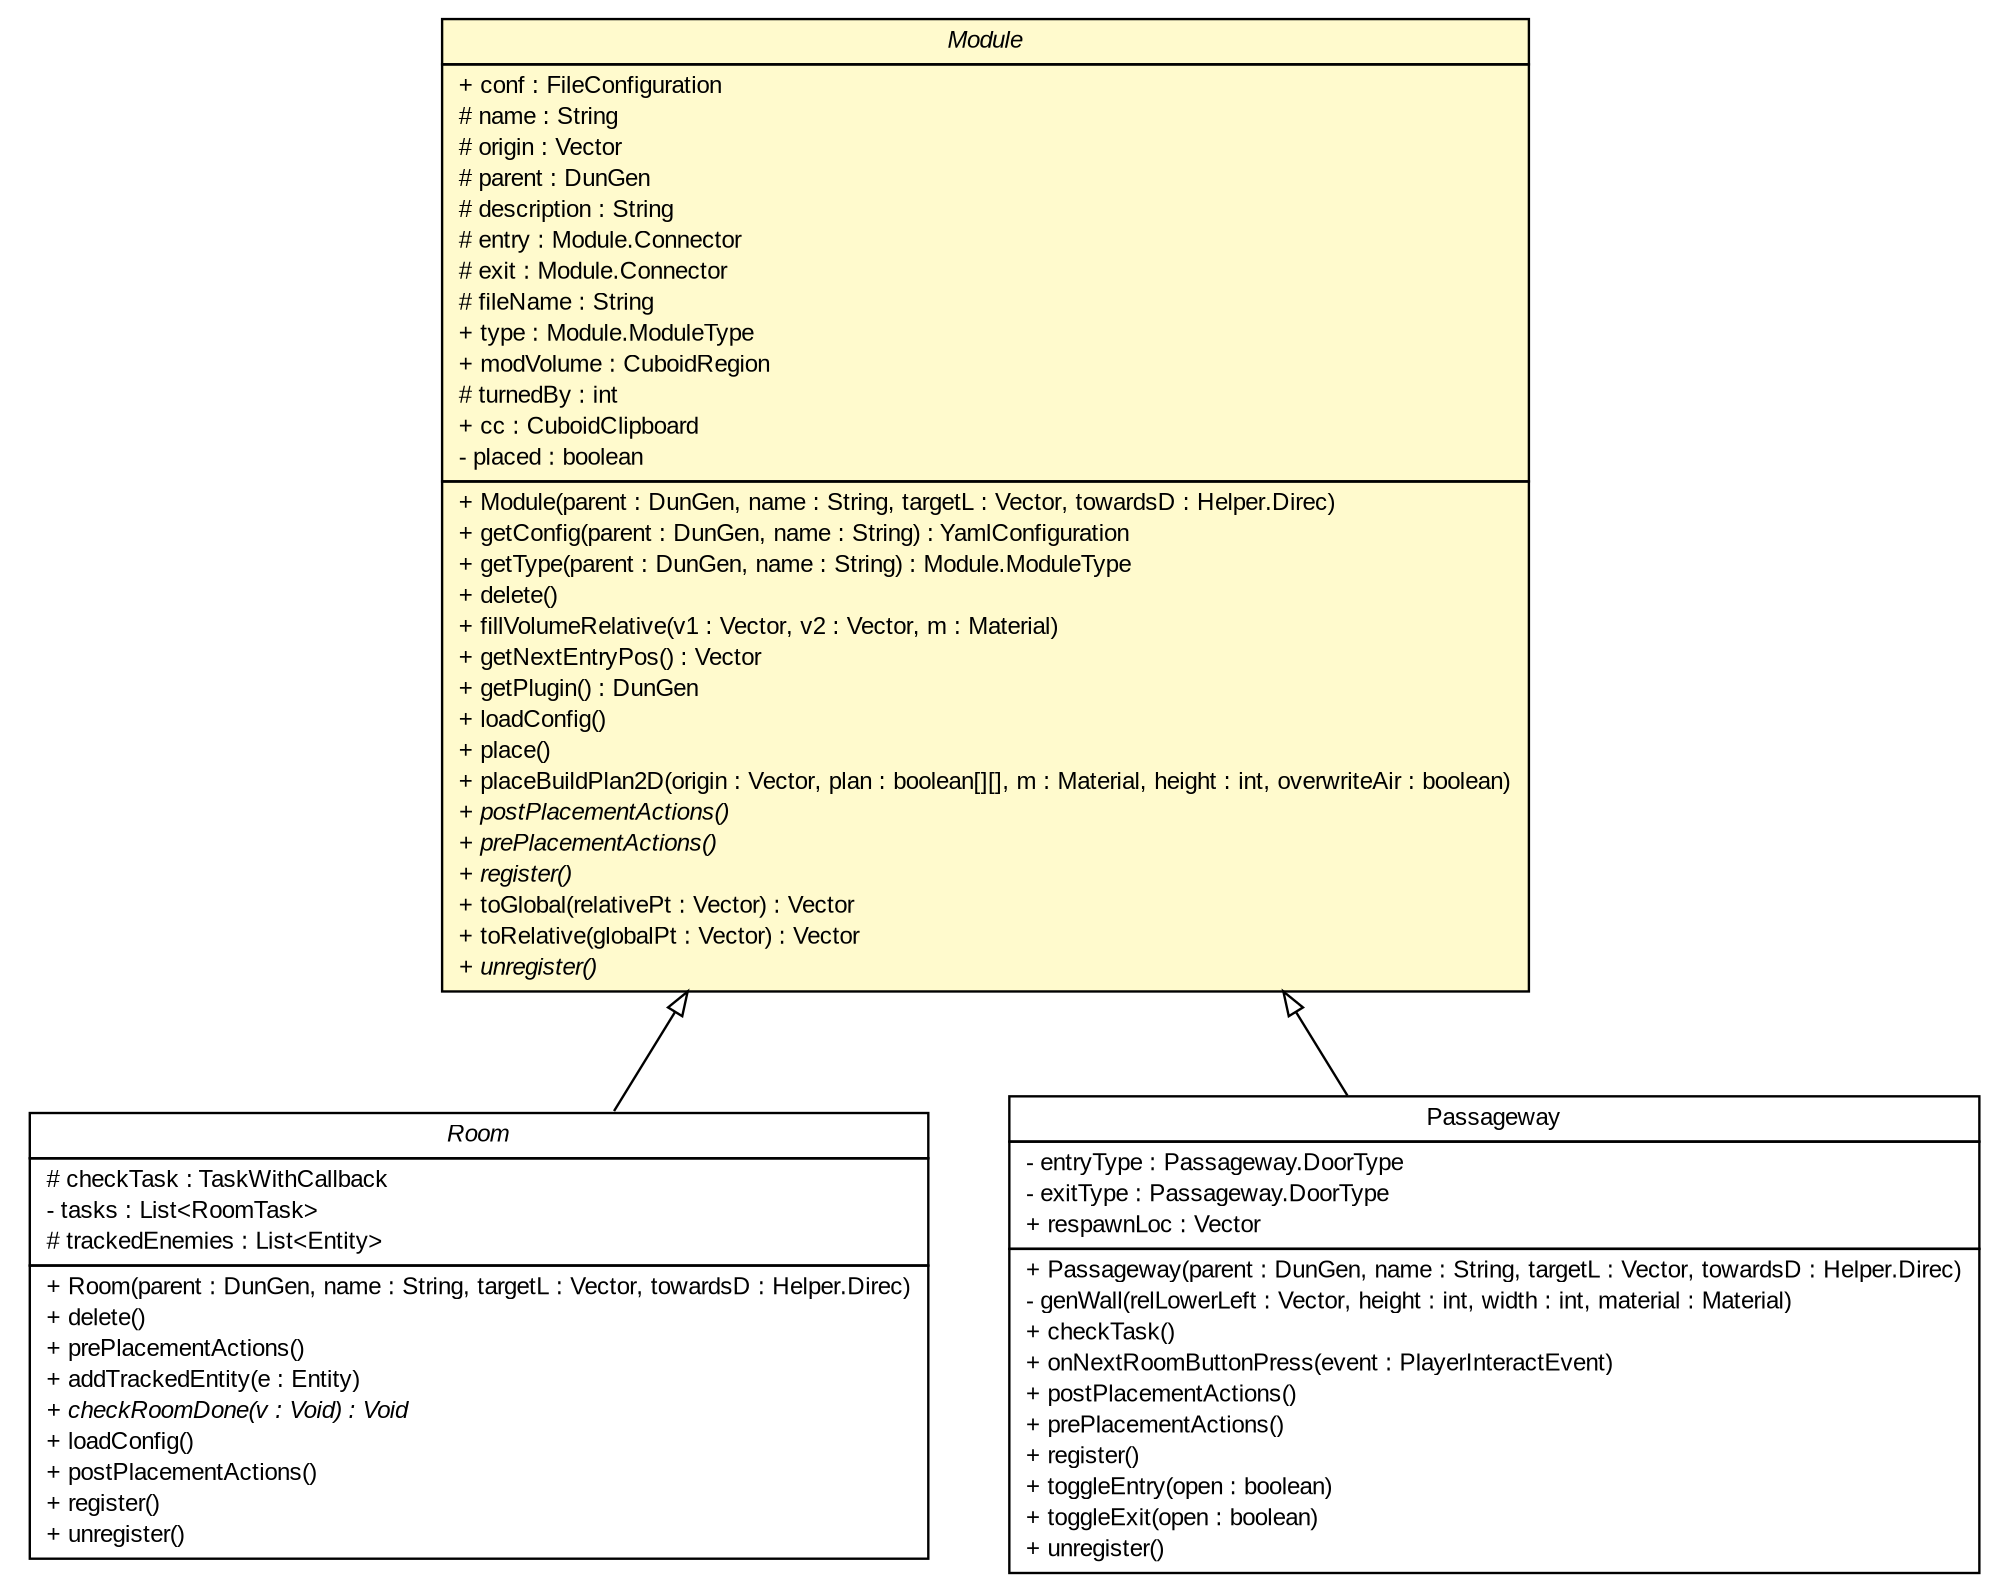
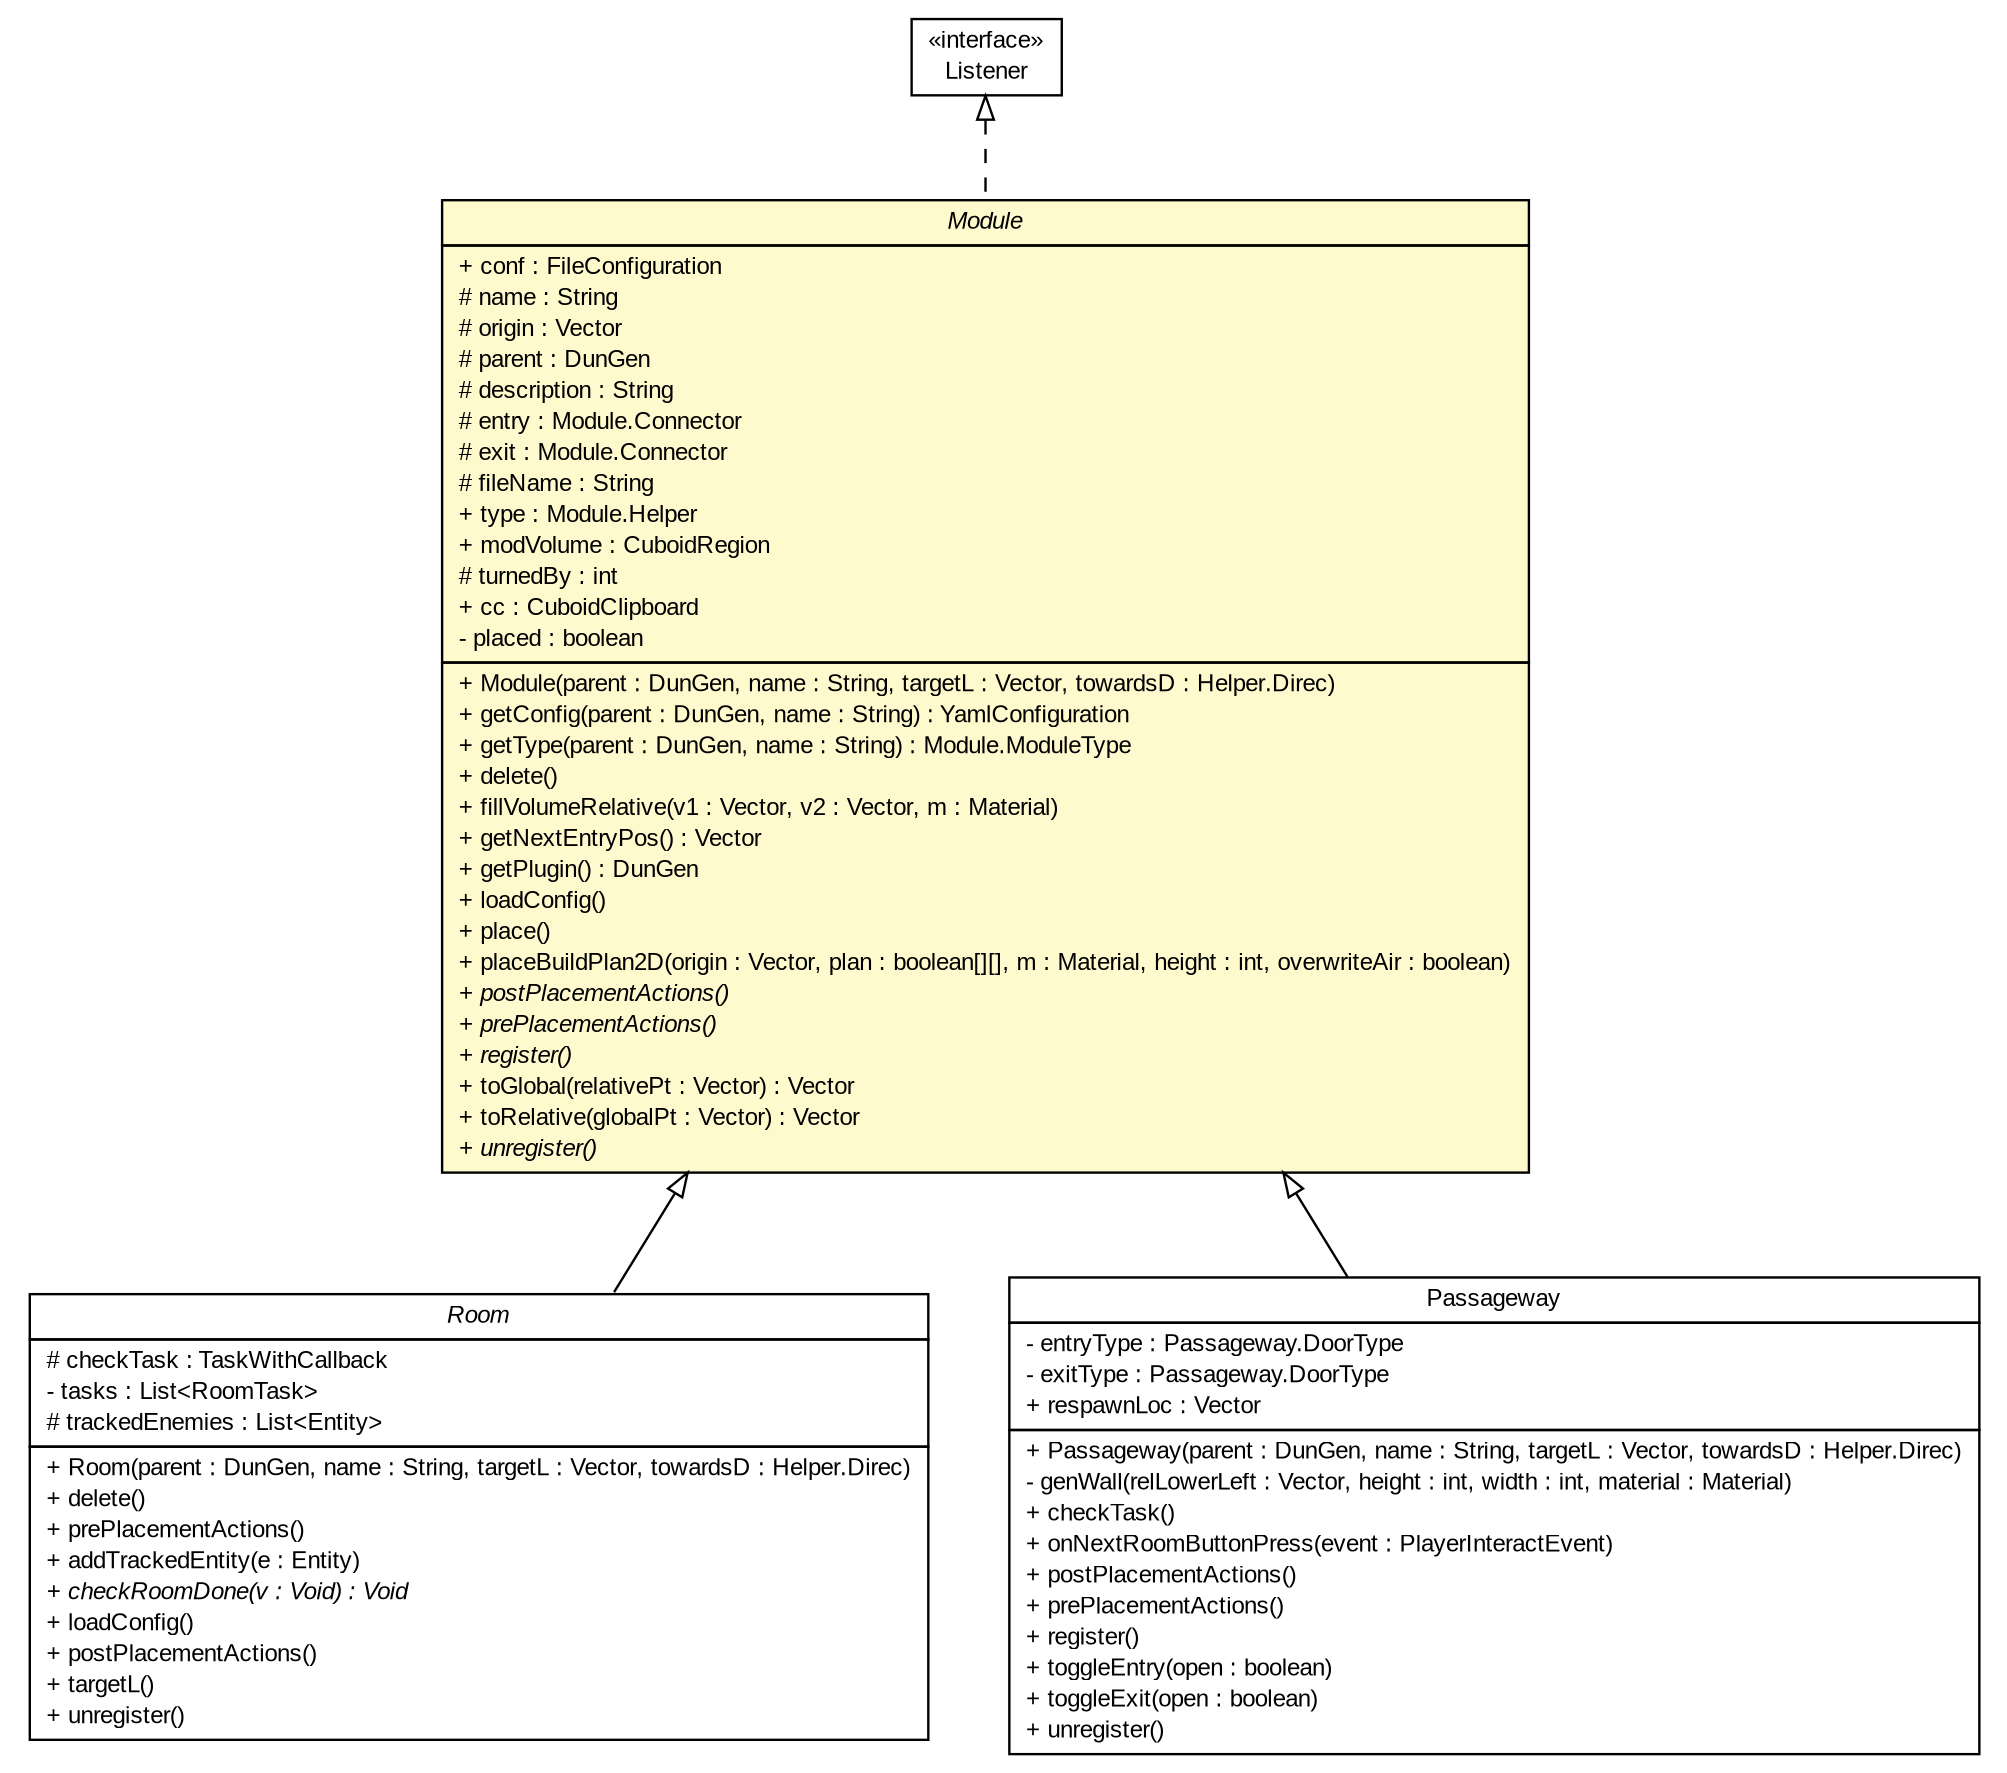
node "Listener": added
node "Module": text "+ type : Module.ModuleType" -> "+ type : Module.Helper"
node "Room": text "+ register()" -> "+ targetL()"
